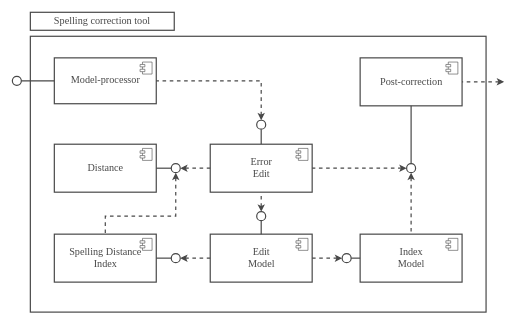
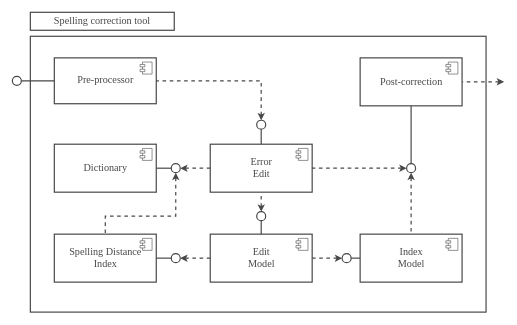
node "Model-processor": label "Model-processor" -> "Pre-processor"
node "Distance": label "Distance" -> "Dictionary"
